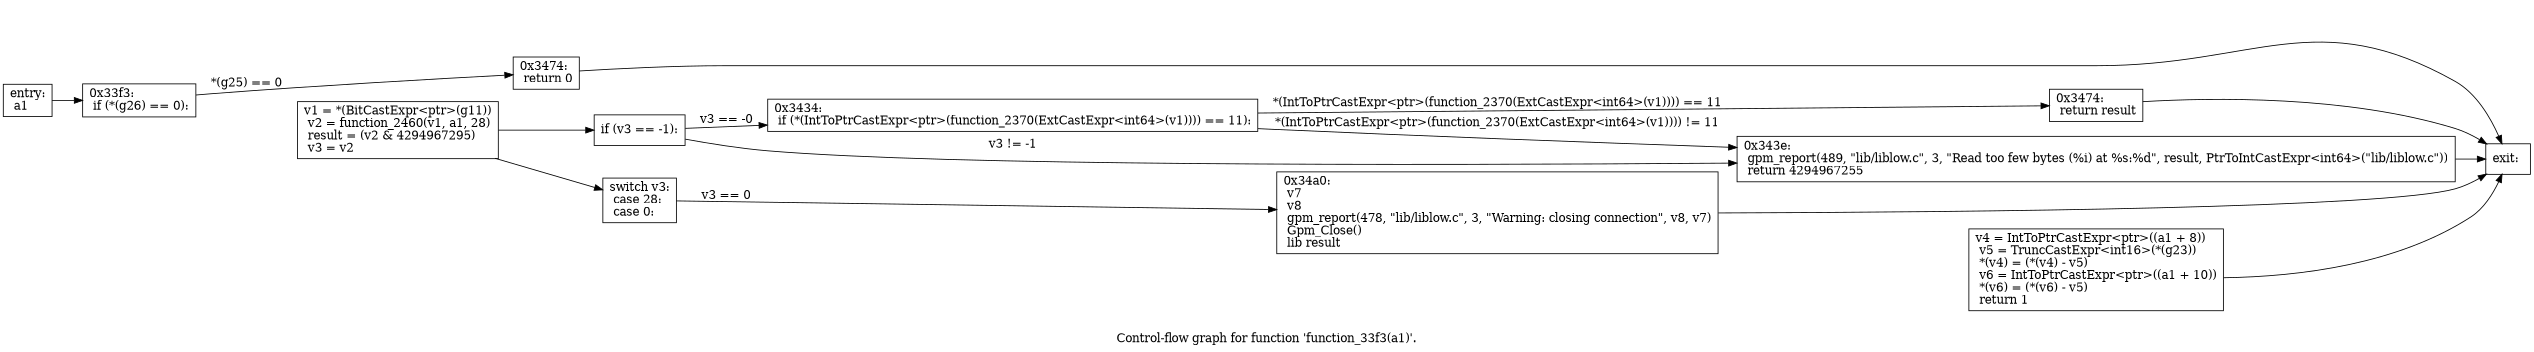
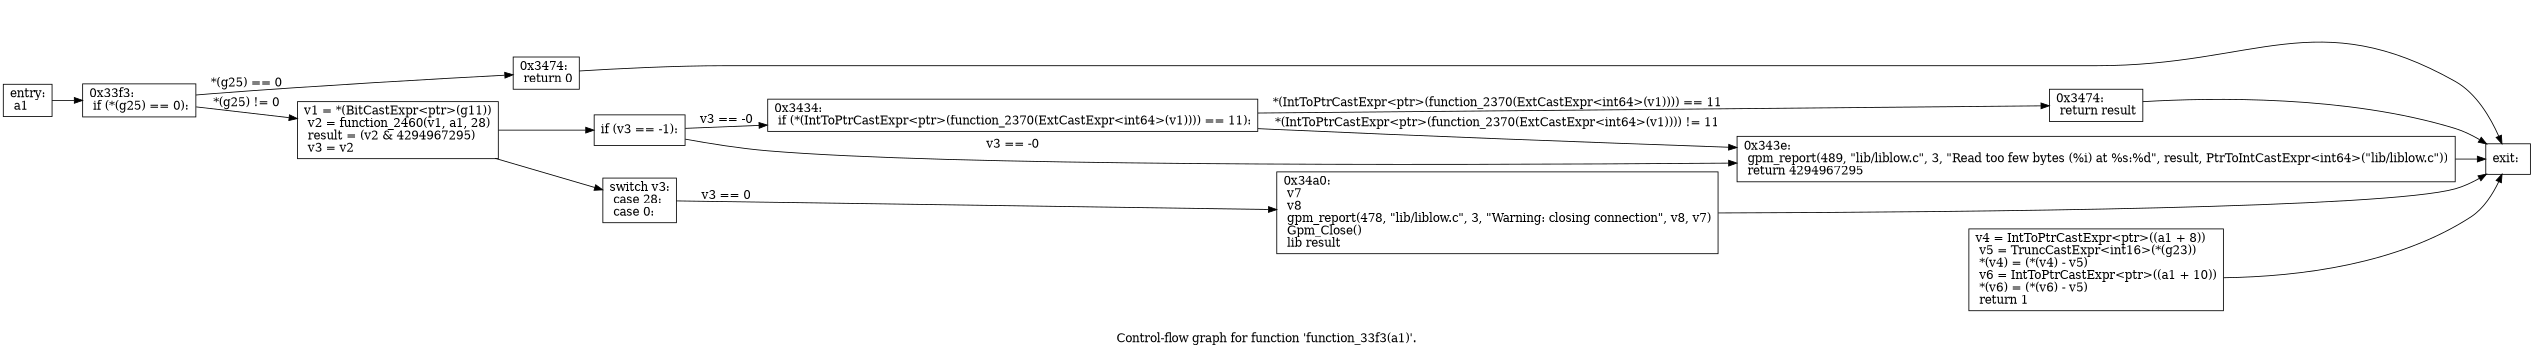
node "0x33f3:": text "if (*(g26) == 0):" -> "if (*(g25) == 0):"
edge "0x33f3:" -> "v1 = *(BitCastExpr<ptr>(g11))": added, label "*(g25) != 0"
edge "if (v3 == -1):" -> "0x343e:": label "v3 != -1" -> "v3 == -0"
node "0x343e:": text "return 4294967255" -> "return 4294967295"
